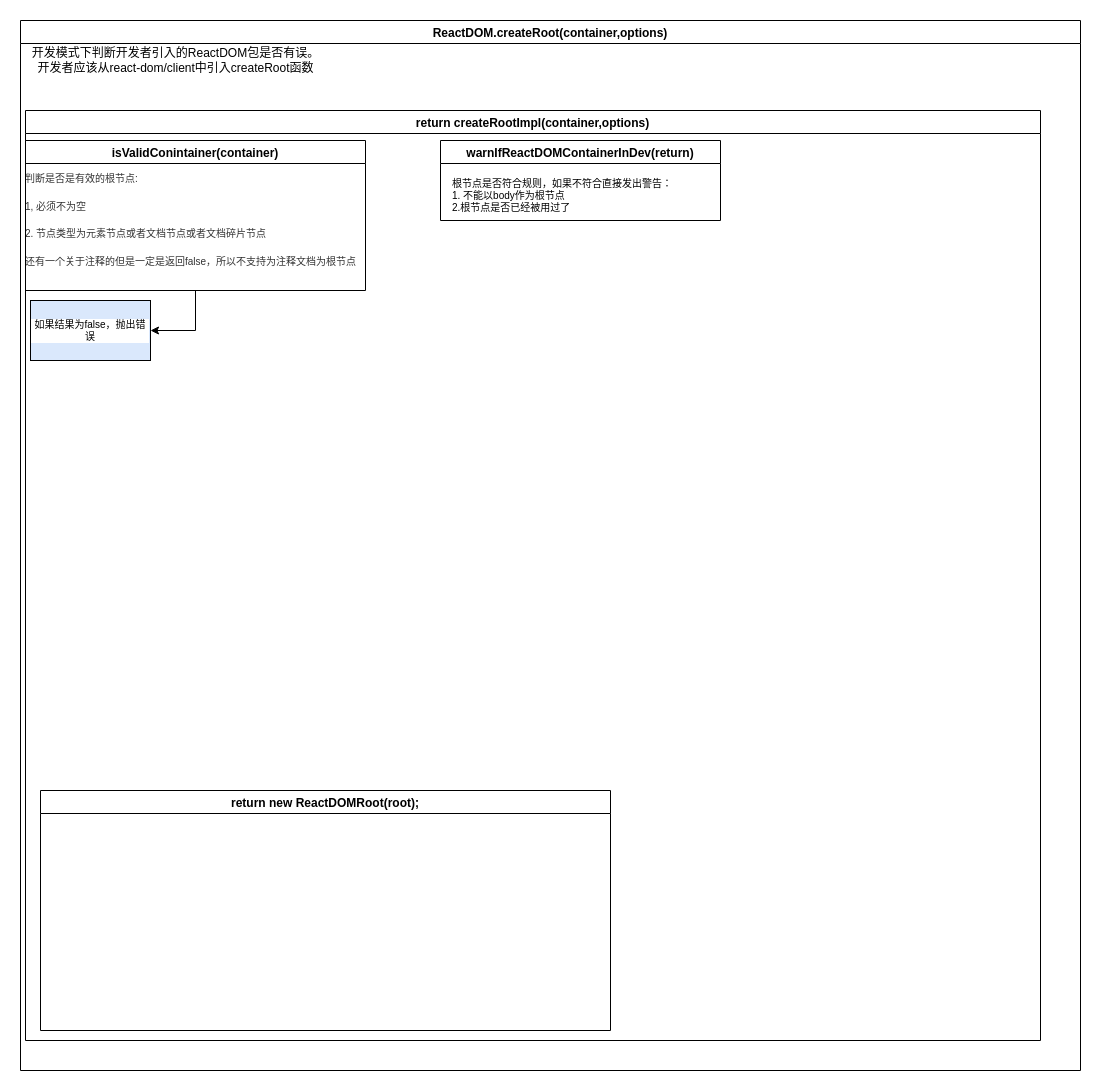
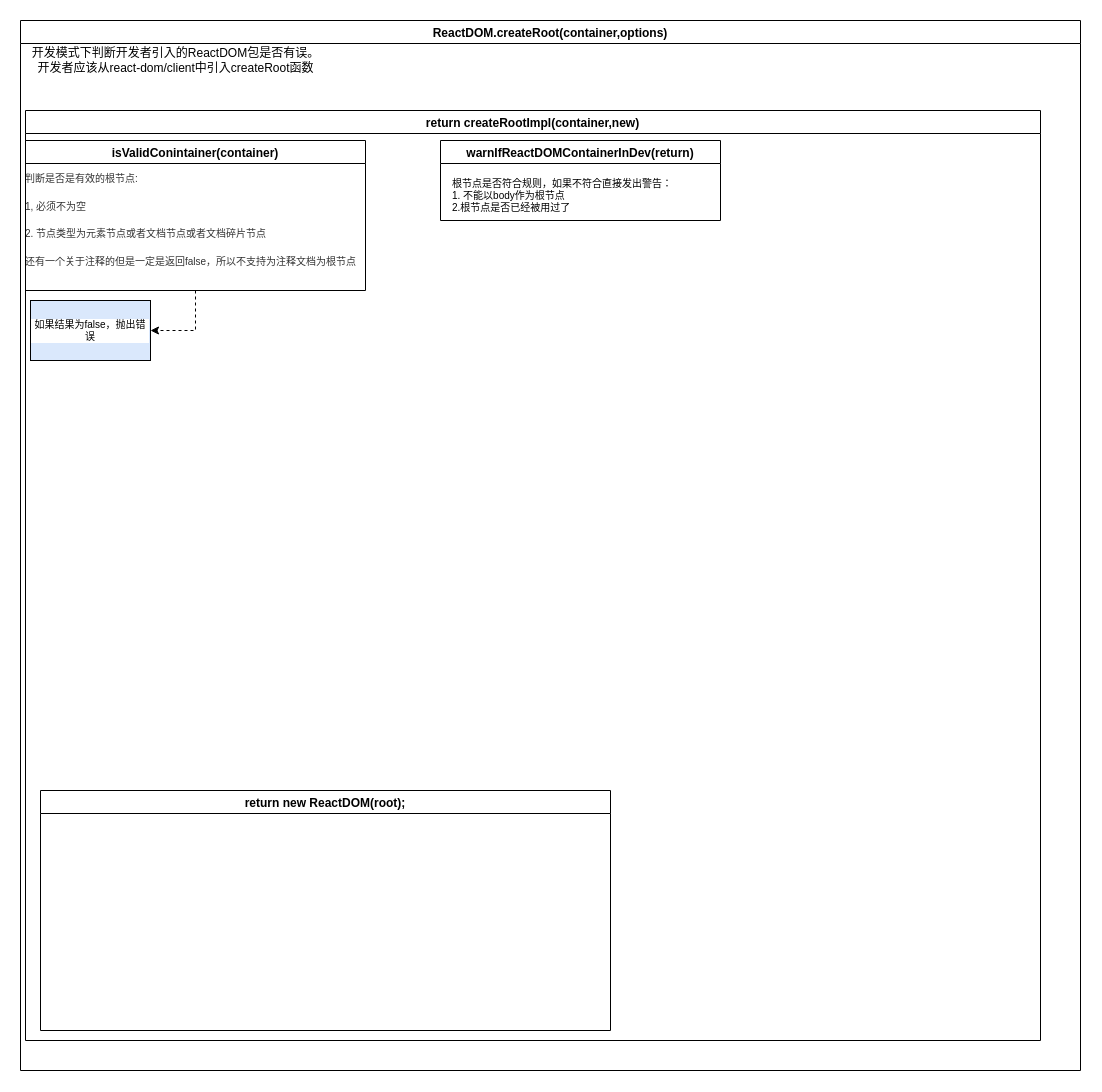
node "return createRootImpl(container,options)": label "return createRootImpl(container,options)" -> "return createRootImpl(container,new)"
edge "isValidConintainer(container)" -> "如果结果为false，抛出错误": style solid -> dashed
node "return new ReactDOMRoot(root);": label "return new ReactDOMRoot(root);" -> "return new ReactDOM(root);"
